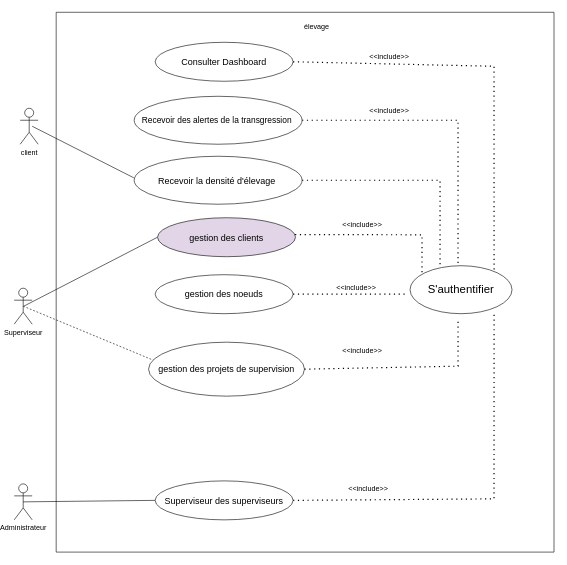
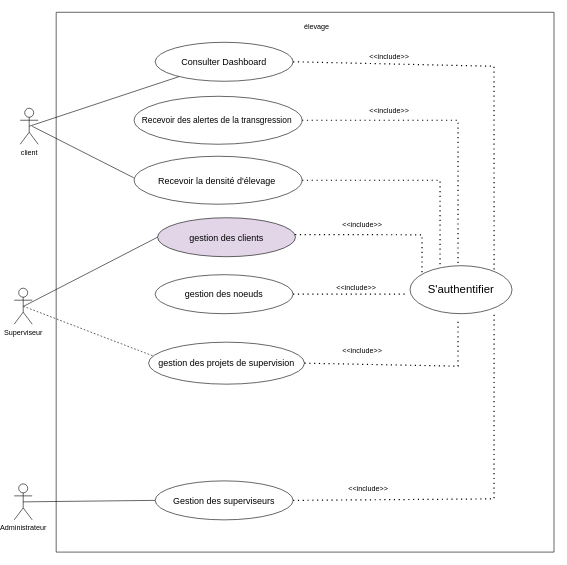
edge "Consulter Dashboard" -- "client": added
node "gestion des projets de supervision": size 156x54 -> 156x42
node "Superviseur des superviseurs": label "Superviseur des superviseurs" -> "Gestion des superviseurs"
